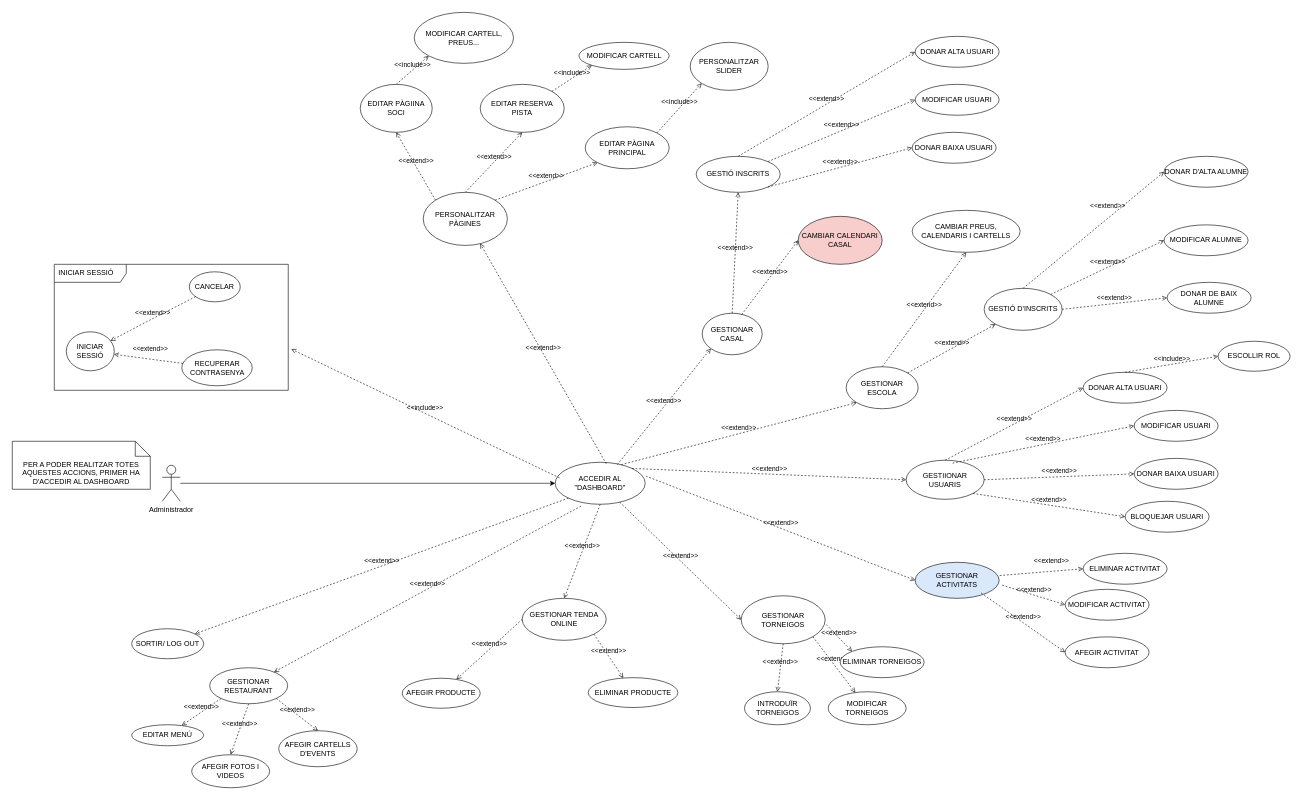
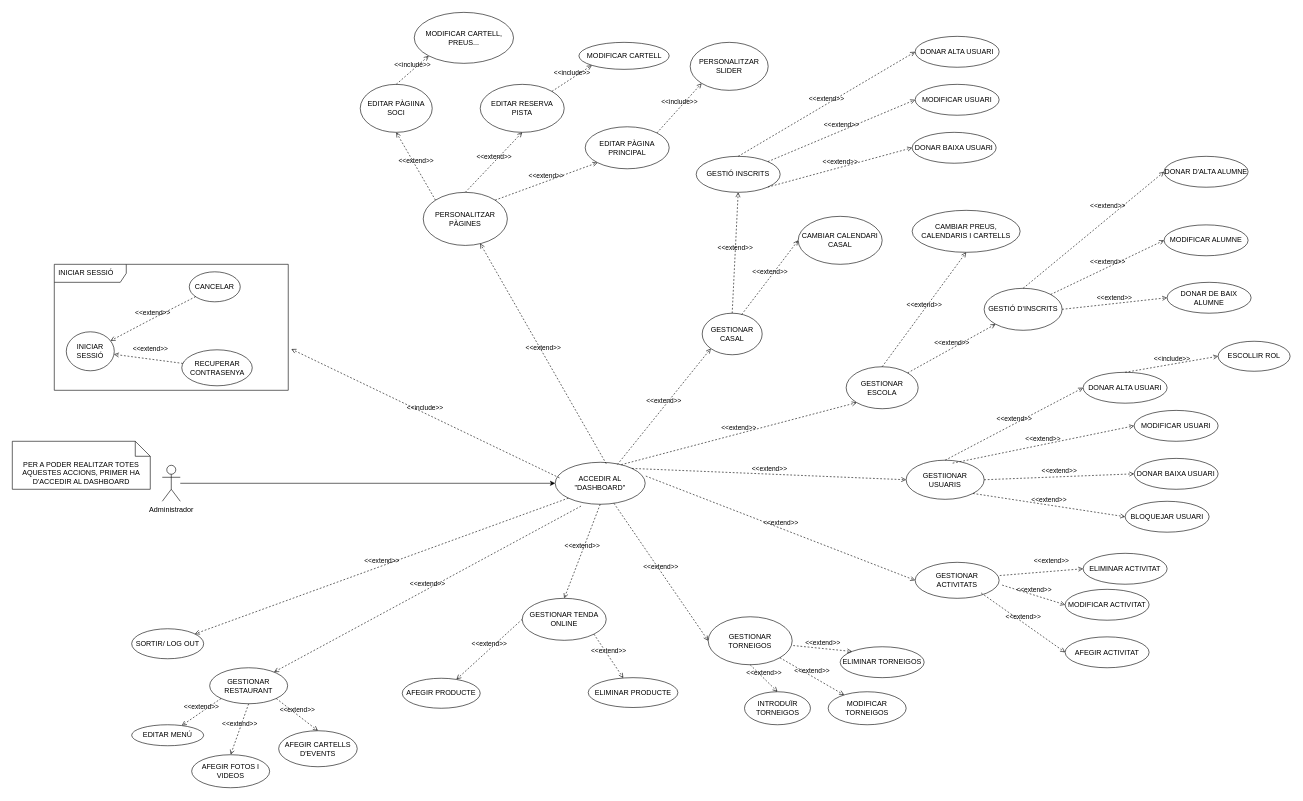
node "CAMBIAR CALENDARI CASAL": fillcolor #f8cecc -> #ffffff
node "GESTIONAR ACTIVITATS": fillcolor #dae8fc -> #ffffff
node "GESTIONAR TORNEIGOS": moved (783, 620) -> (750, 641)
